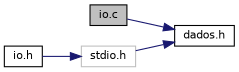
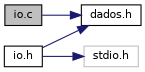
edge "stdio.h" -> "dados.h": now "io.h" -> "dados.h"
